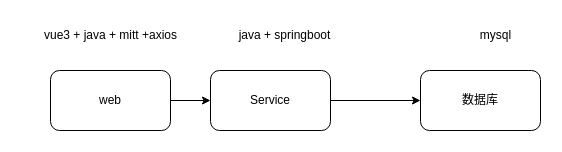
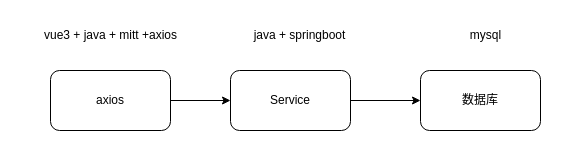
node "java + springboot": moved (285, 36) -> (300, 36)
node "mysql": moved (496, 36) -> (486, 36)
node "web": label "web" -> "axios"
node "Service": moved (271, 101) -> (291, 101)
